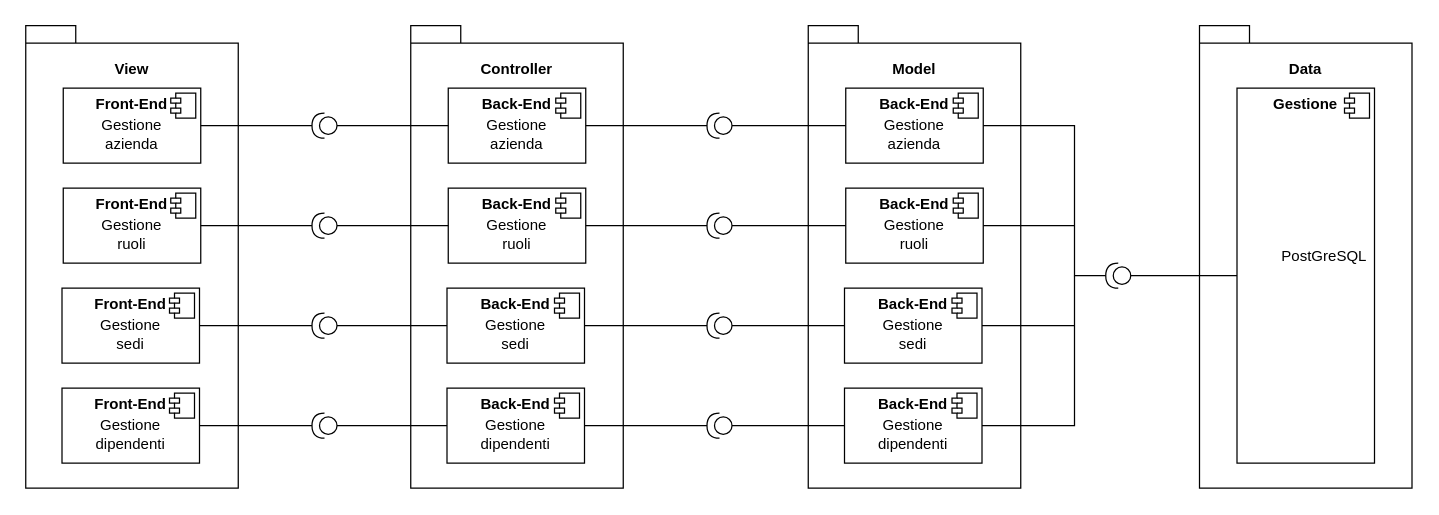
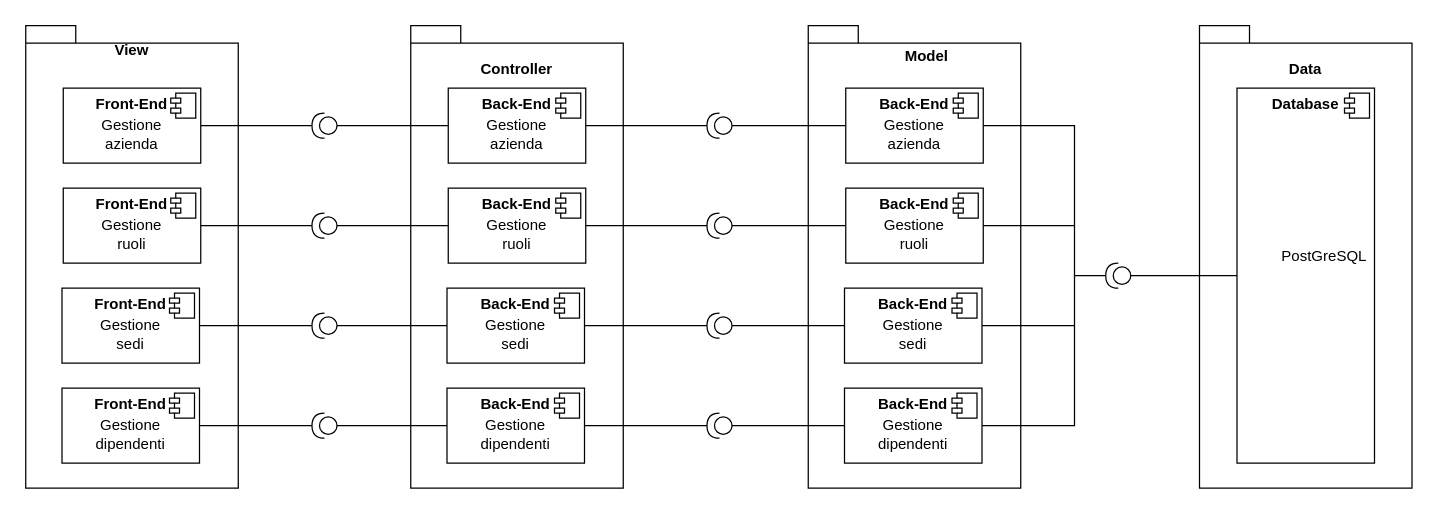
node "View": moved (132, 69) -> (132, 51)
node "Model": moved (914, 69) -> (927, 57)
node "Gestione": label "Gestione" -> "Database"
